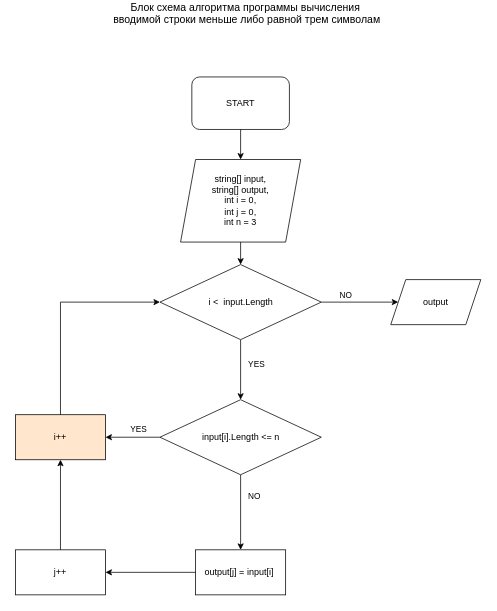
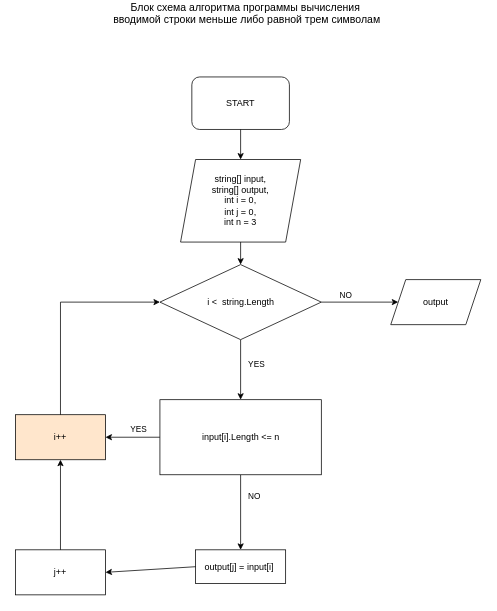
node "i < input.Length": label "i < input.Length" -> "i < string.Length"
node "input[i].Length <= n": shape diamond -> rectangle
node "output[j] = input[i]": size 90x45 -> 90x34
